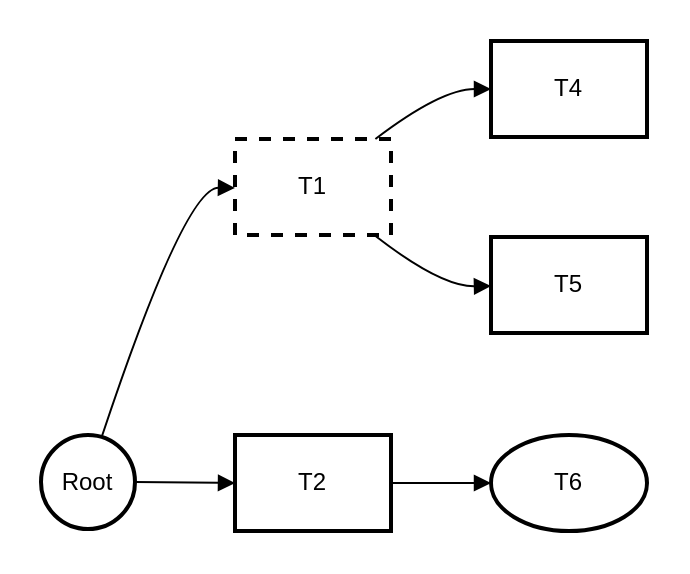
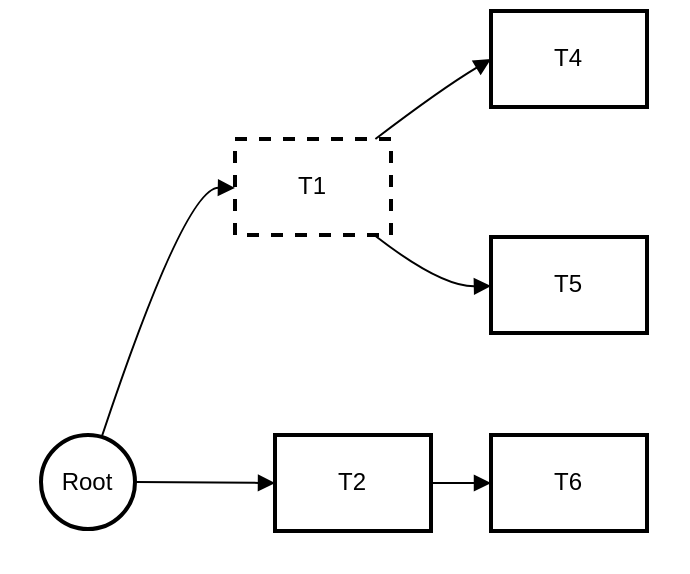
node "T4": moved (569, 89) -> (569, 59)
node "T2": moved (313, 483) -> (353, 483)
node "T6": shape ellipse -> rectangle
